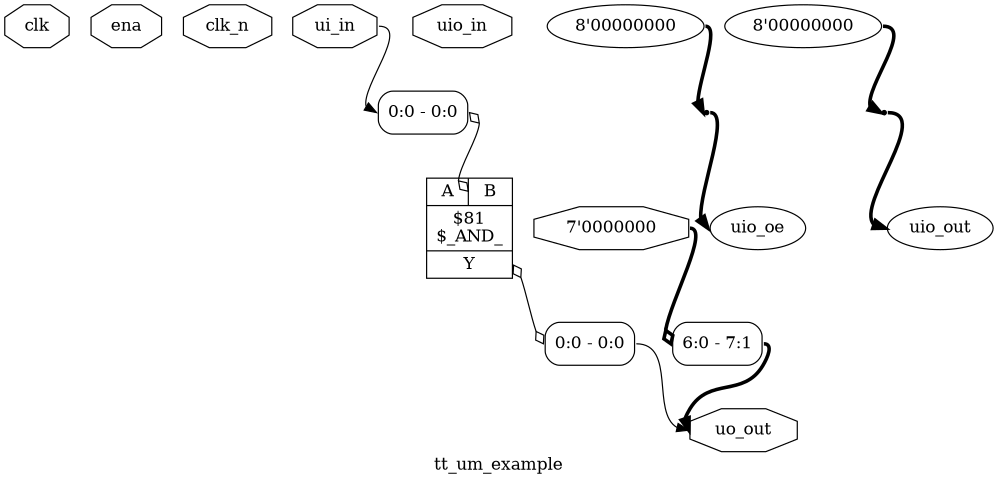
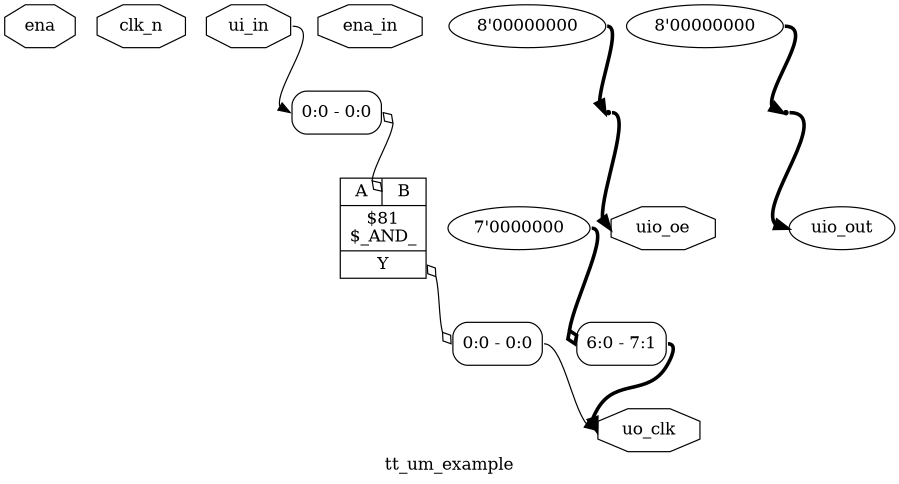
node "clk": removed
node "uio_in": label "uio_in" -> "ena_in"
node "7'0000000": shape octagon -> ellipse
node "uio_oe": shape ellipse -> octagon
node "uo_out": label "uo_out" -> "uo_clk"
